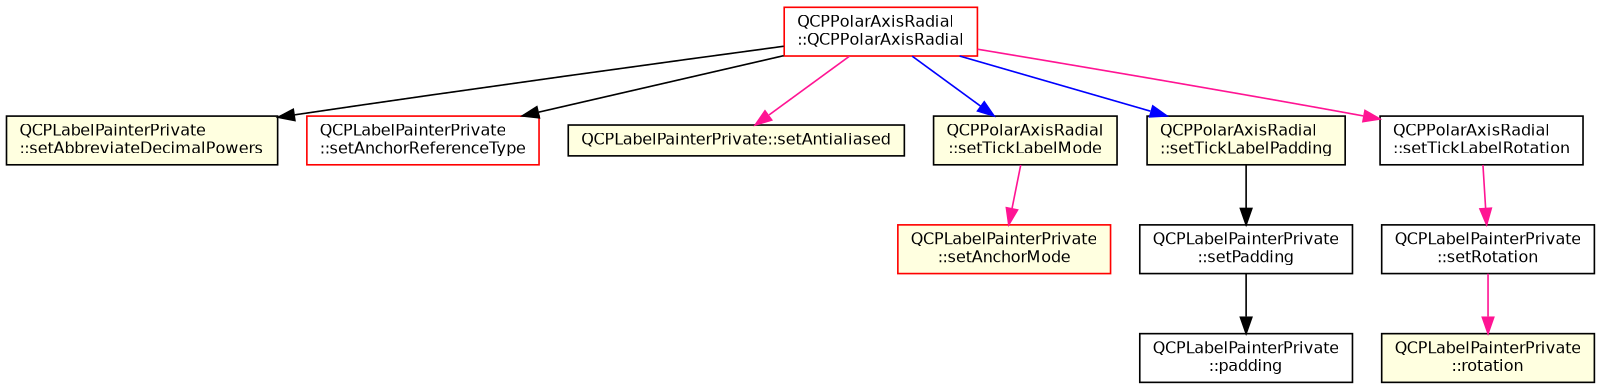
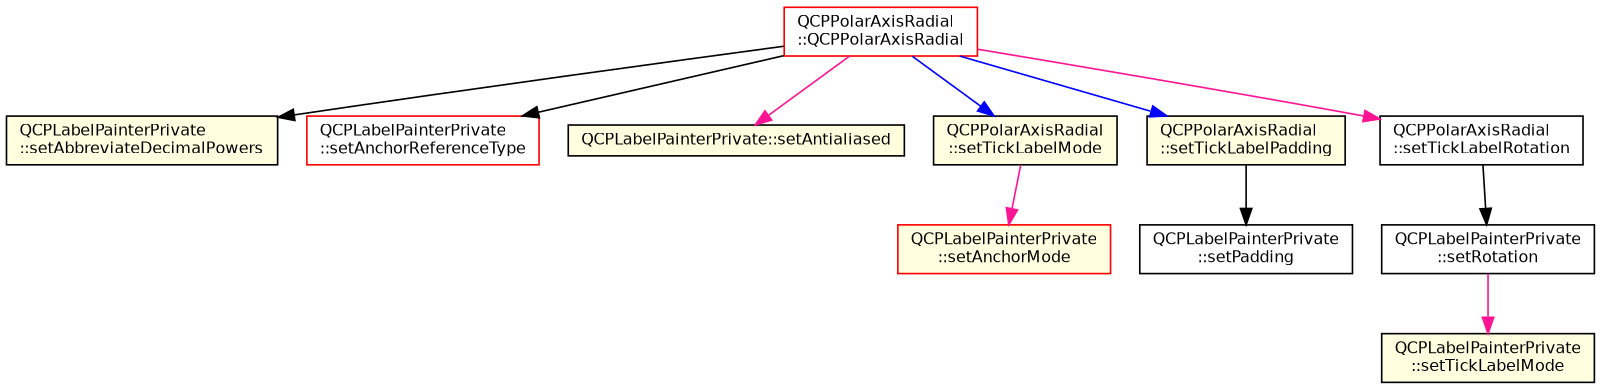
edge "QCPPolarAxisRadial ::setTickLabelRotation" -> "QCPLabelPainterPrivate ::setRotation": color deeppink -> black
node "QCPLabelPainterPrivate ::padding": removed
node "QCPLabelPainterPrivate ::rotation": label "QCPLabelPainterPrivate ::rotation" -> "QCPLabelPainterPrivate ::setTickLabelMode"
